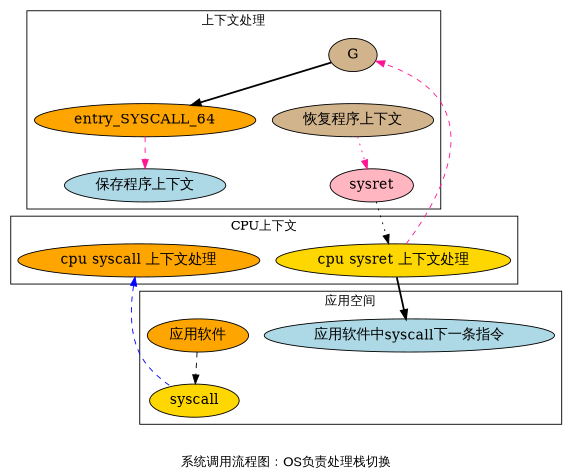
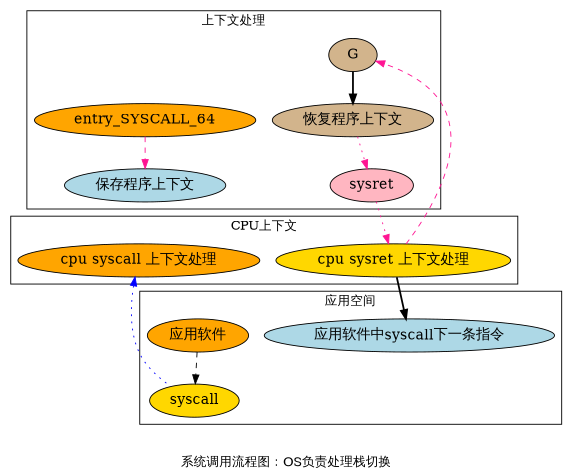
edge "G" -> "entry_SYSCALL_64": now "G" -> "恢复程序上下文"
edge "sysret" -> "cpu sysret 上下文处理": color black -> deeppink
edge "syscall" -> "cpu syscall 上下文处理": style dashed -> dotted
